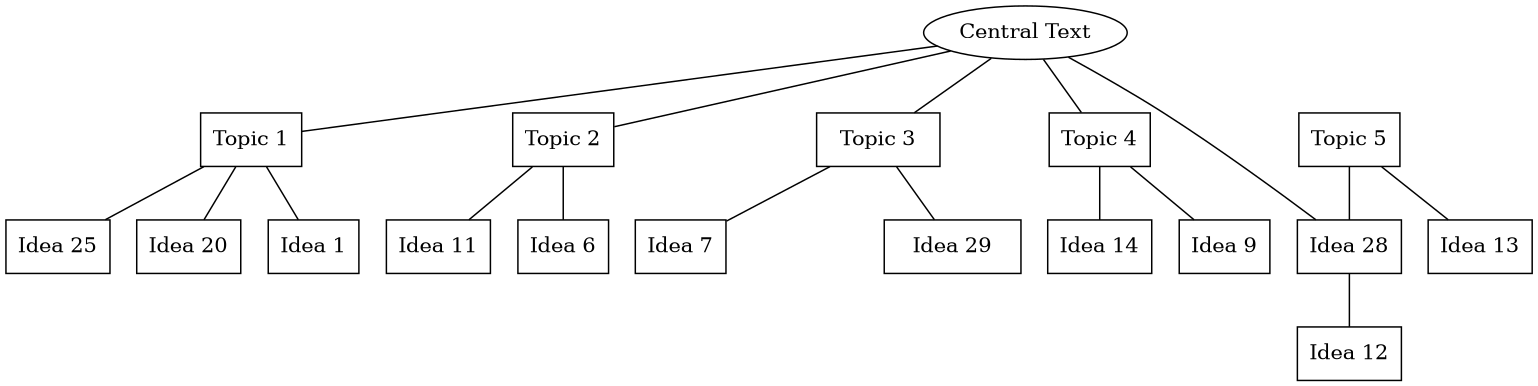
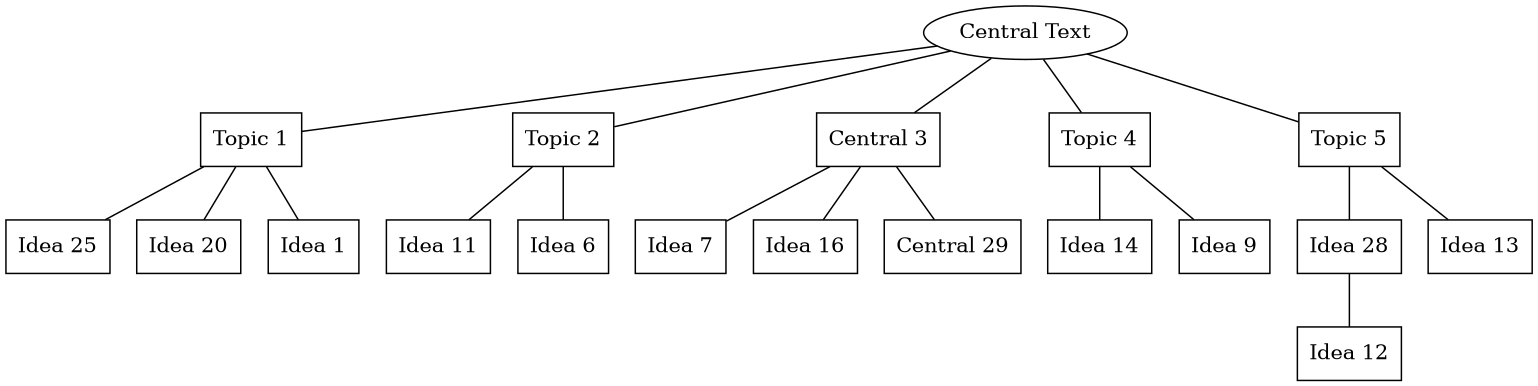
edge "Central Text" -- "Idea 28": now "Central Text" -- "Topic 5"
node "Topic 3": label "Topic 3" -> "Central 3"
node "Idea 16": added
node "Idea 29": label "Idea 29" -> "Central 29"
